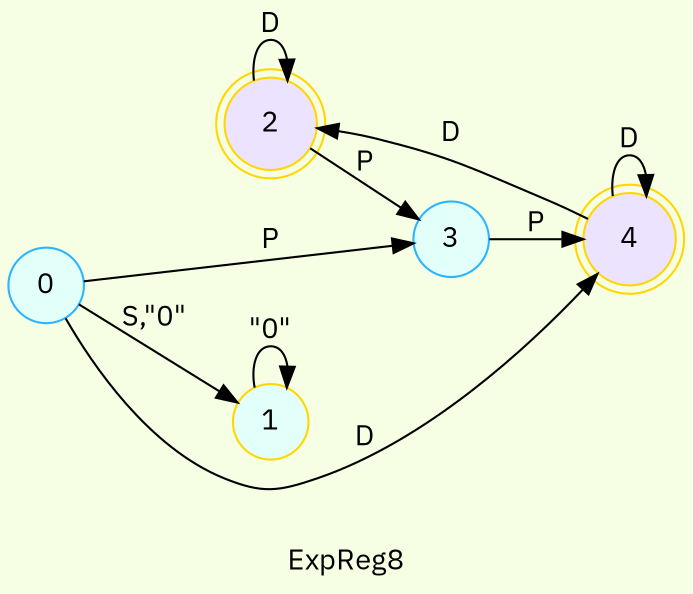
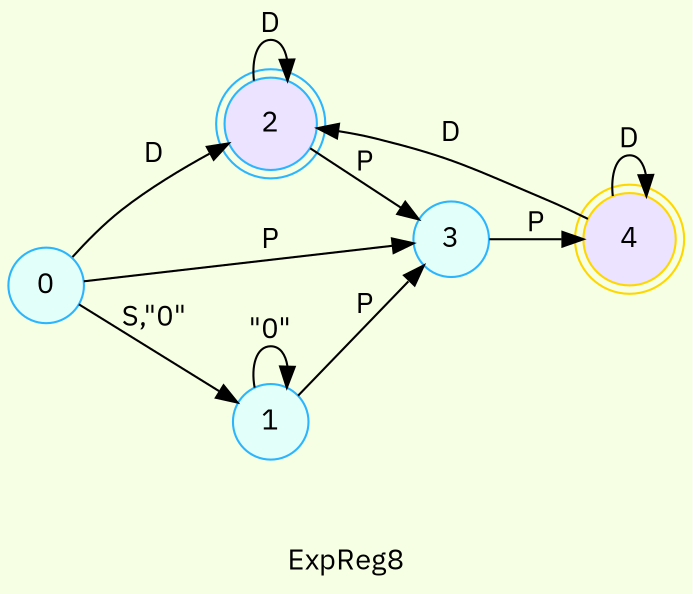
node "2": color gold -> #2cb5ff
edge "1" -> "3": added, label "P"
node "1": color gold -> #2cb5ff
edge "0" -> "4": now "0" -> "2"
